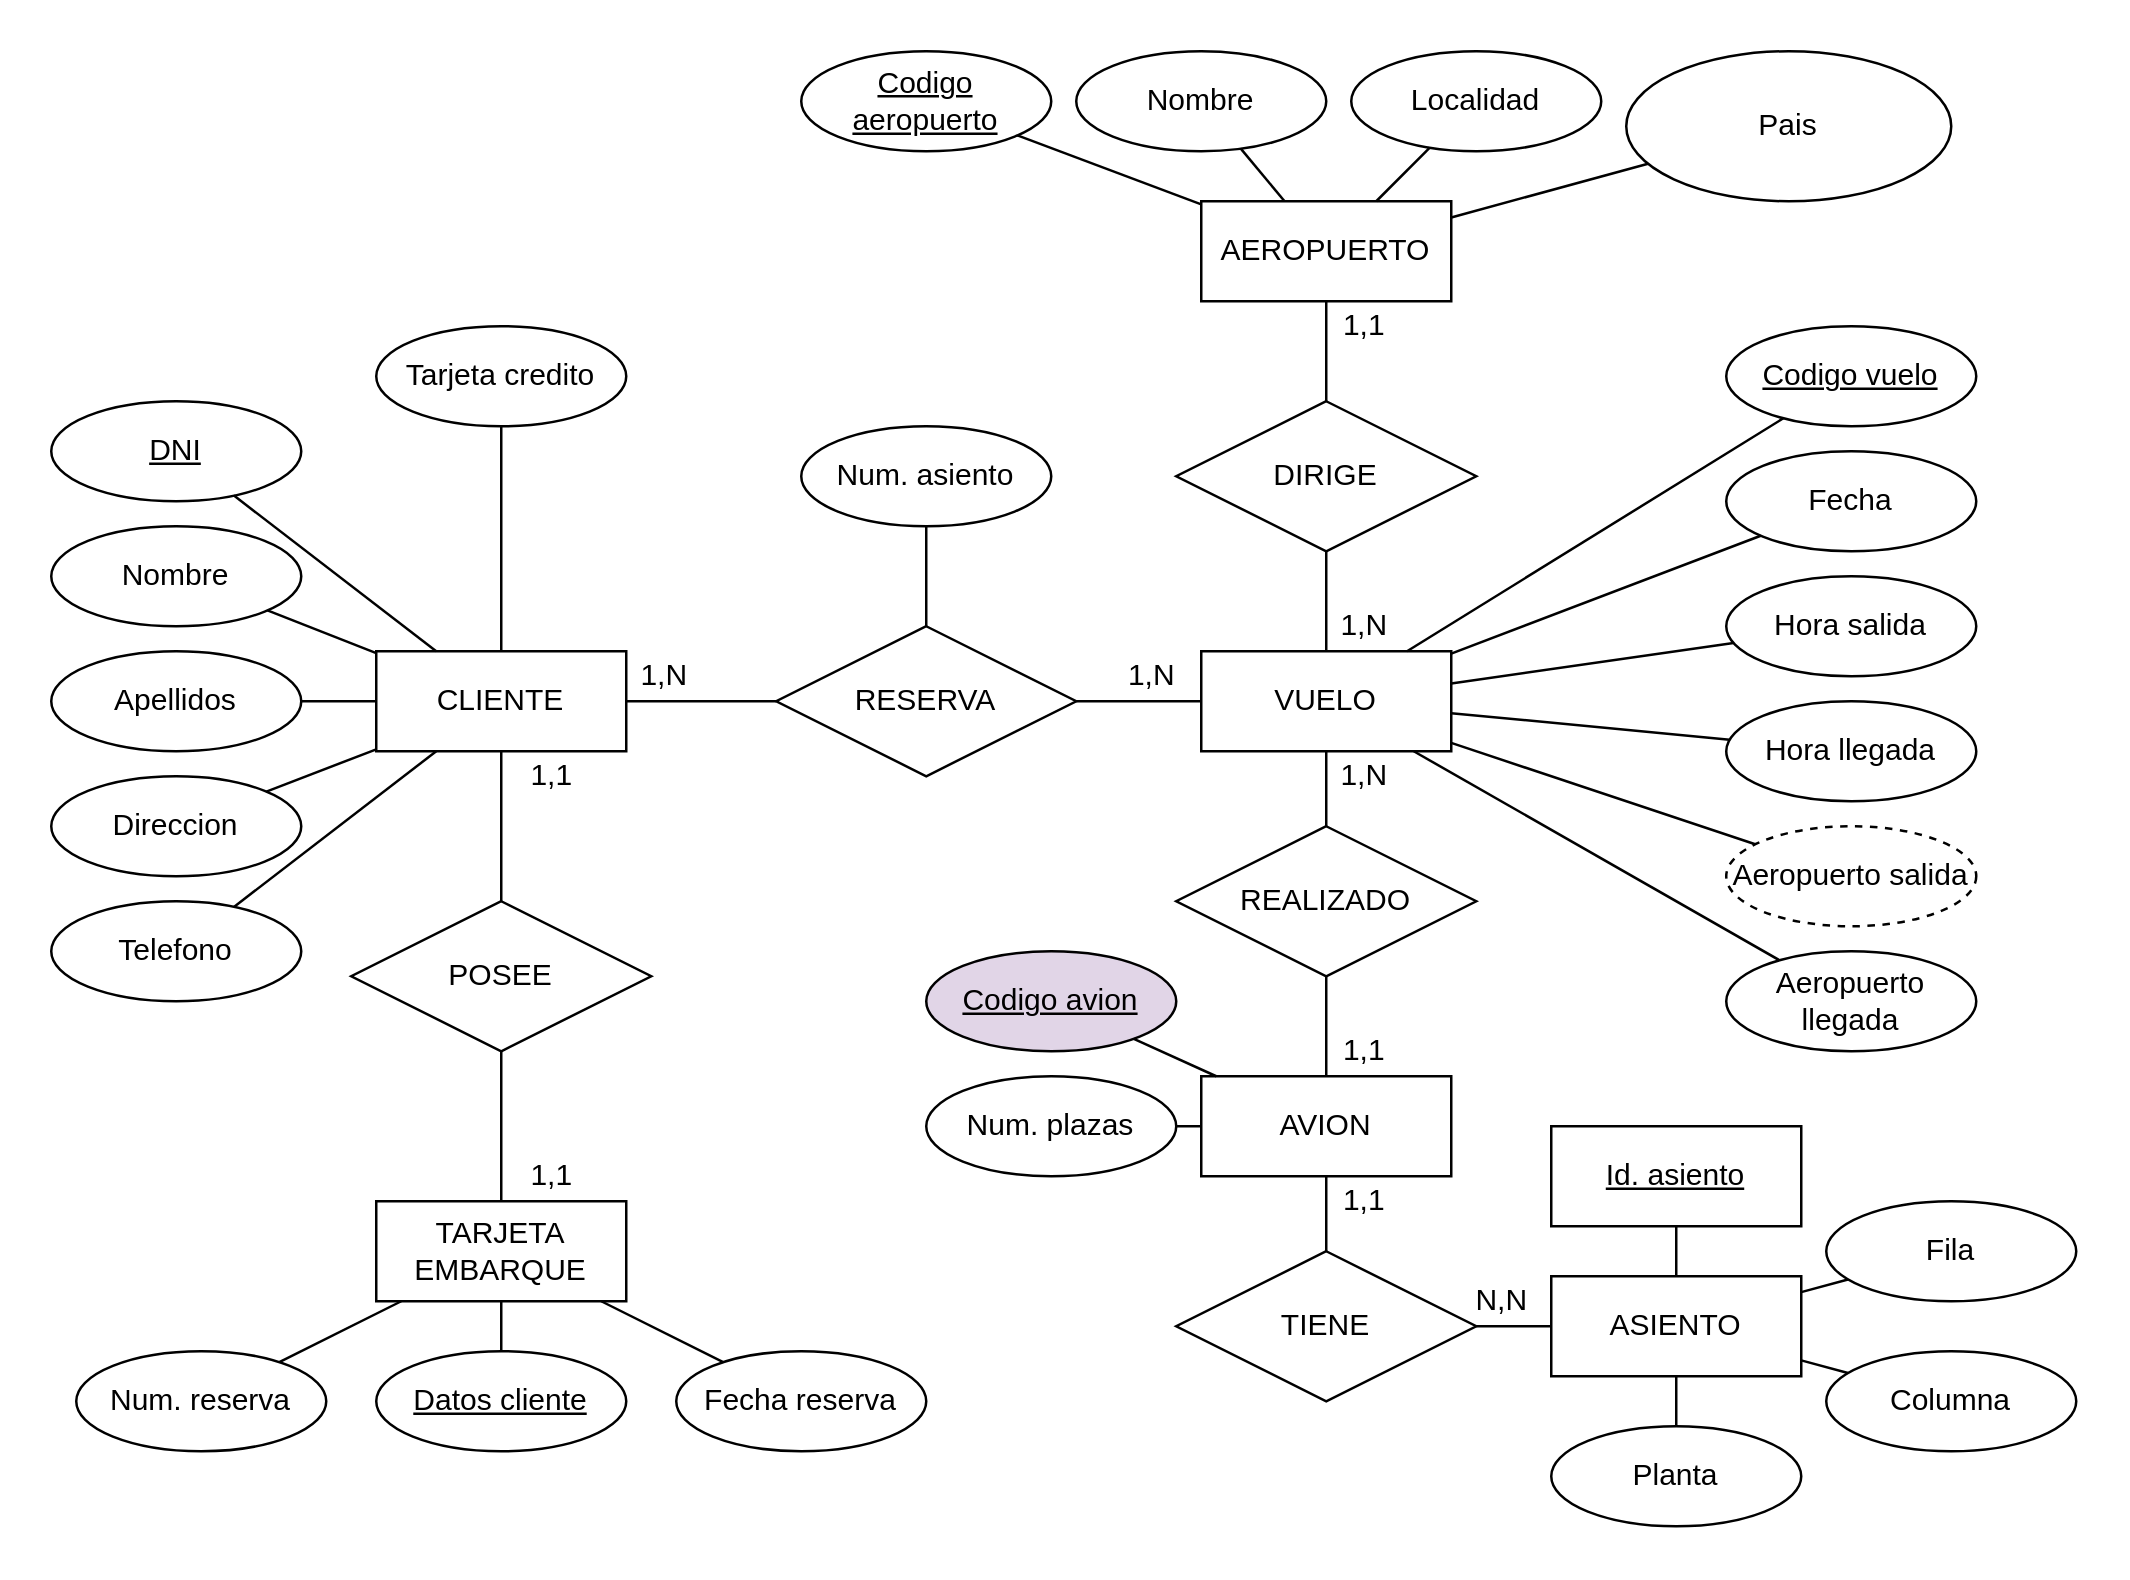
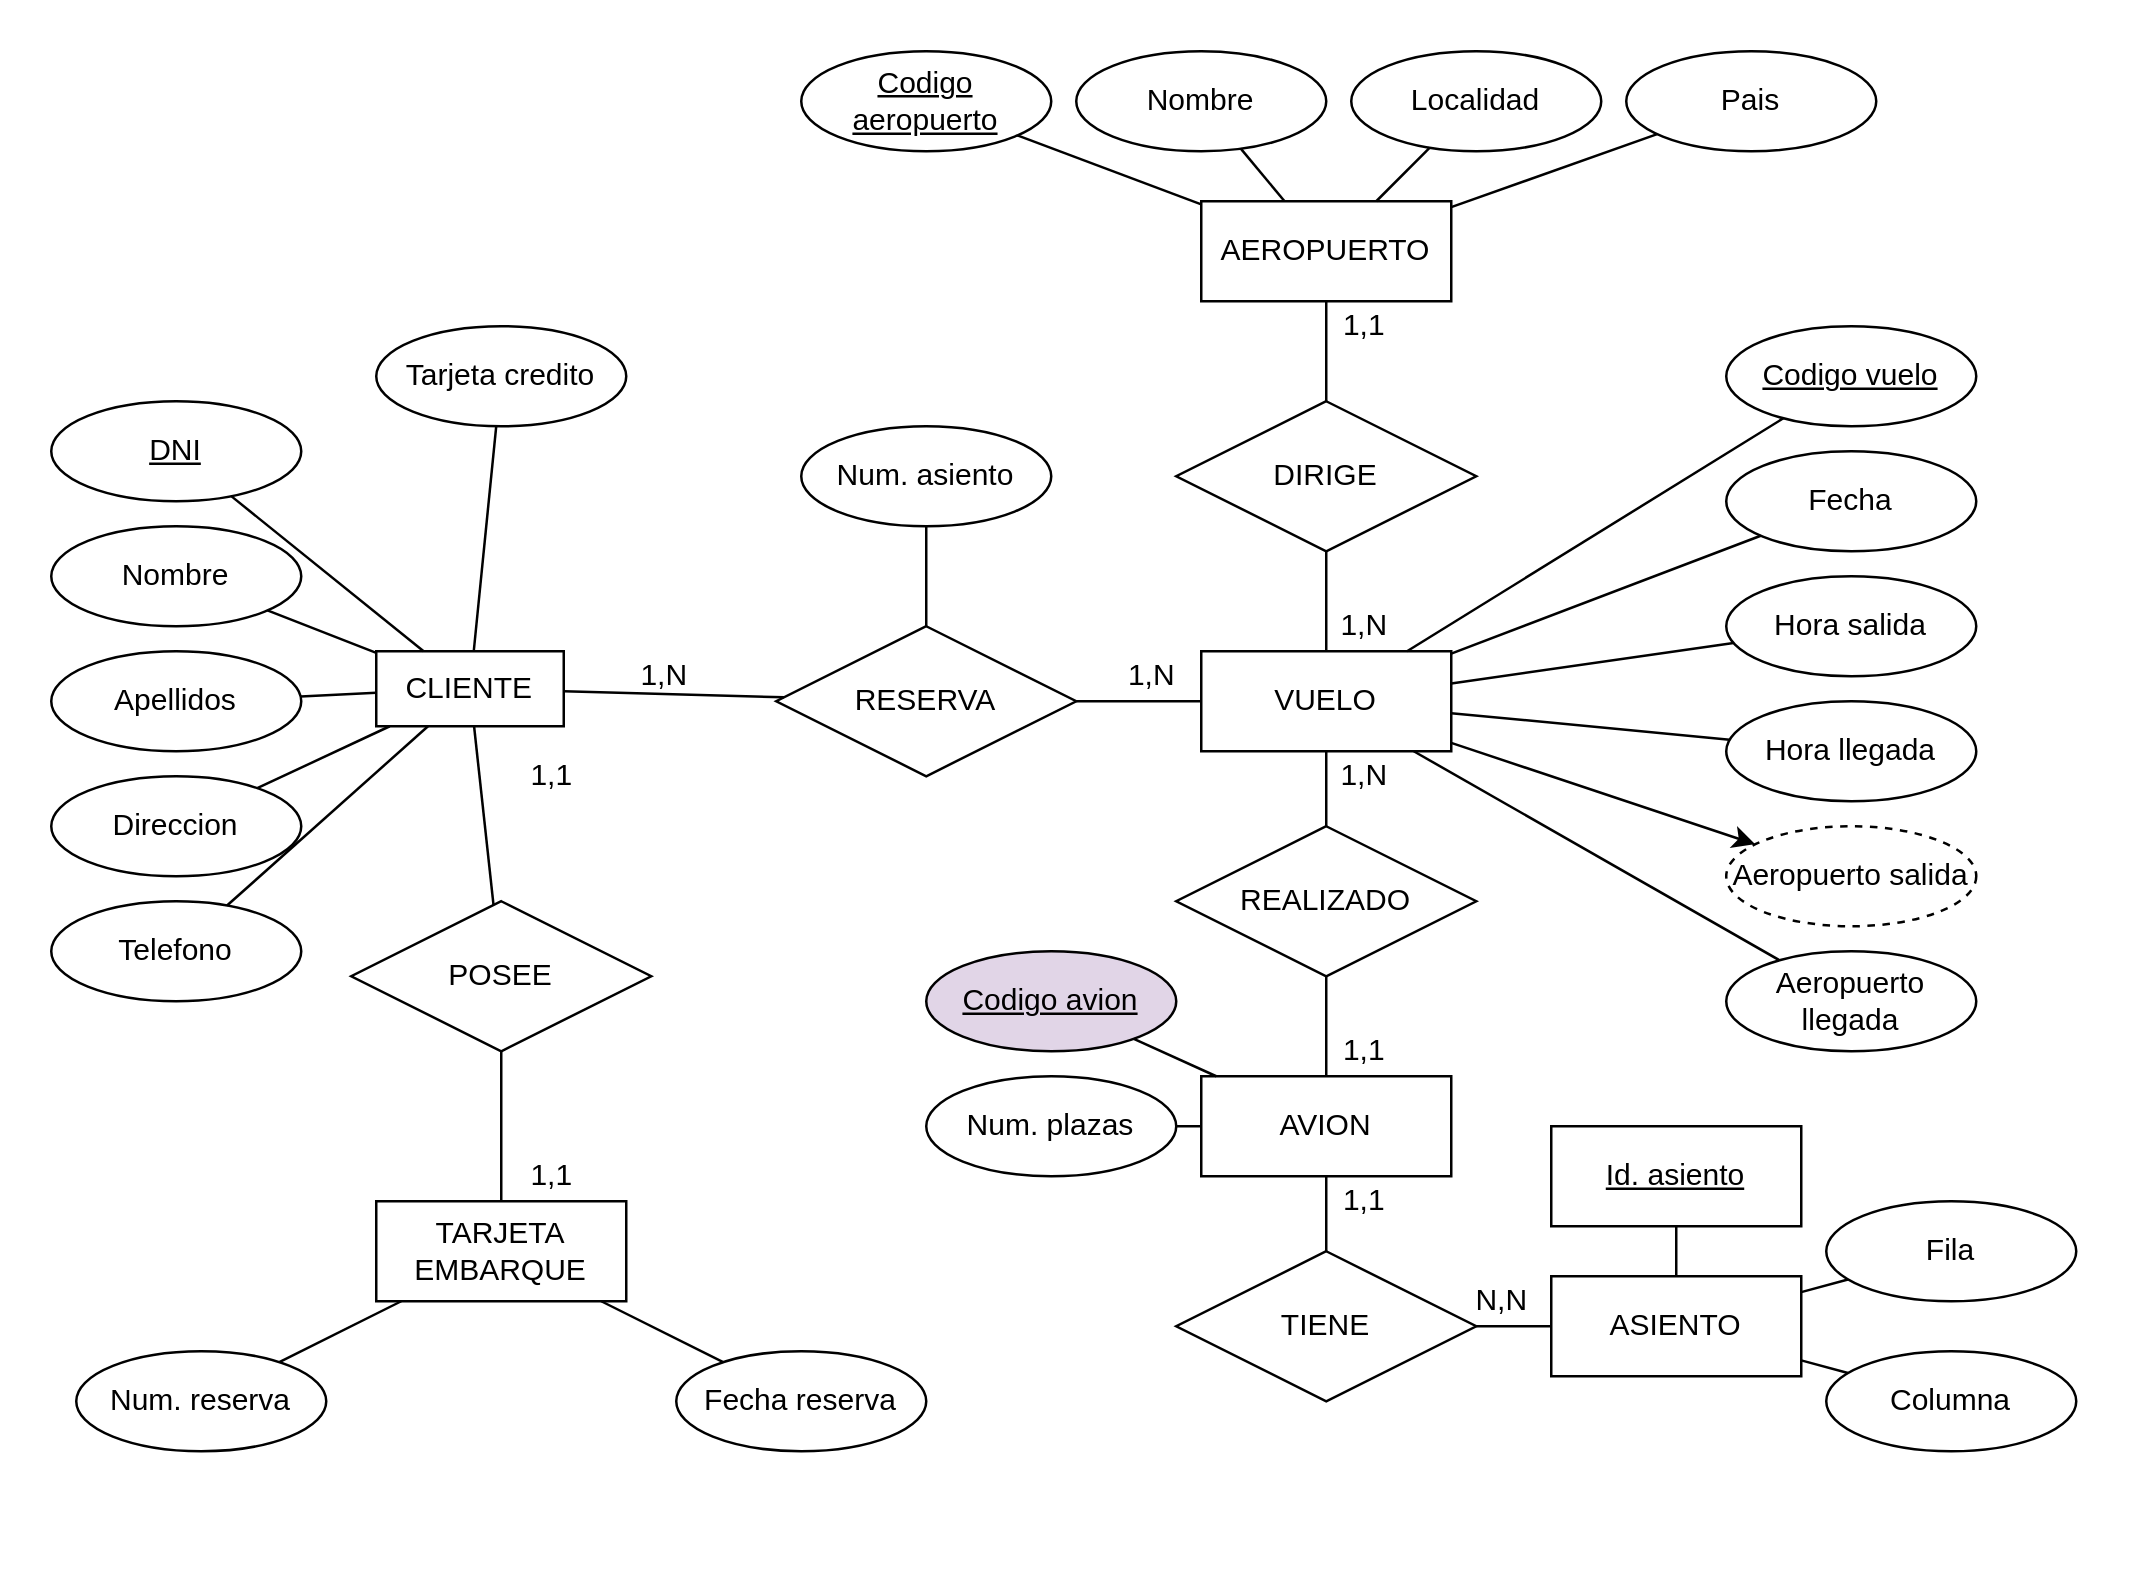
node "Pais": size 325x150 -> 250x100
node "CLIENTE": size 250x100 -> 188x75
edge "VUELO" -- "Aeropuerto salida": arrowhead none -> classic
edge "TARJETA EMBARQUE" -- "Datos cliente": removed
node "Datos cliente": removed
edge "ASIENTO" -- "Planta": removed
node "Planta": removed
